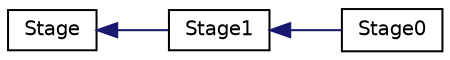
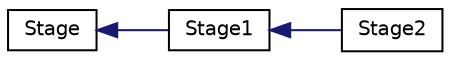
node "Stage0": label "Stage0" -> "Stage2"
